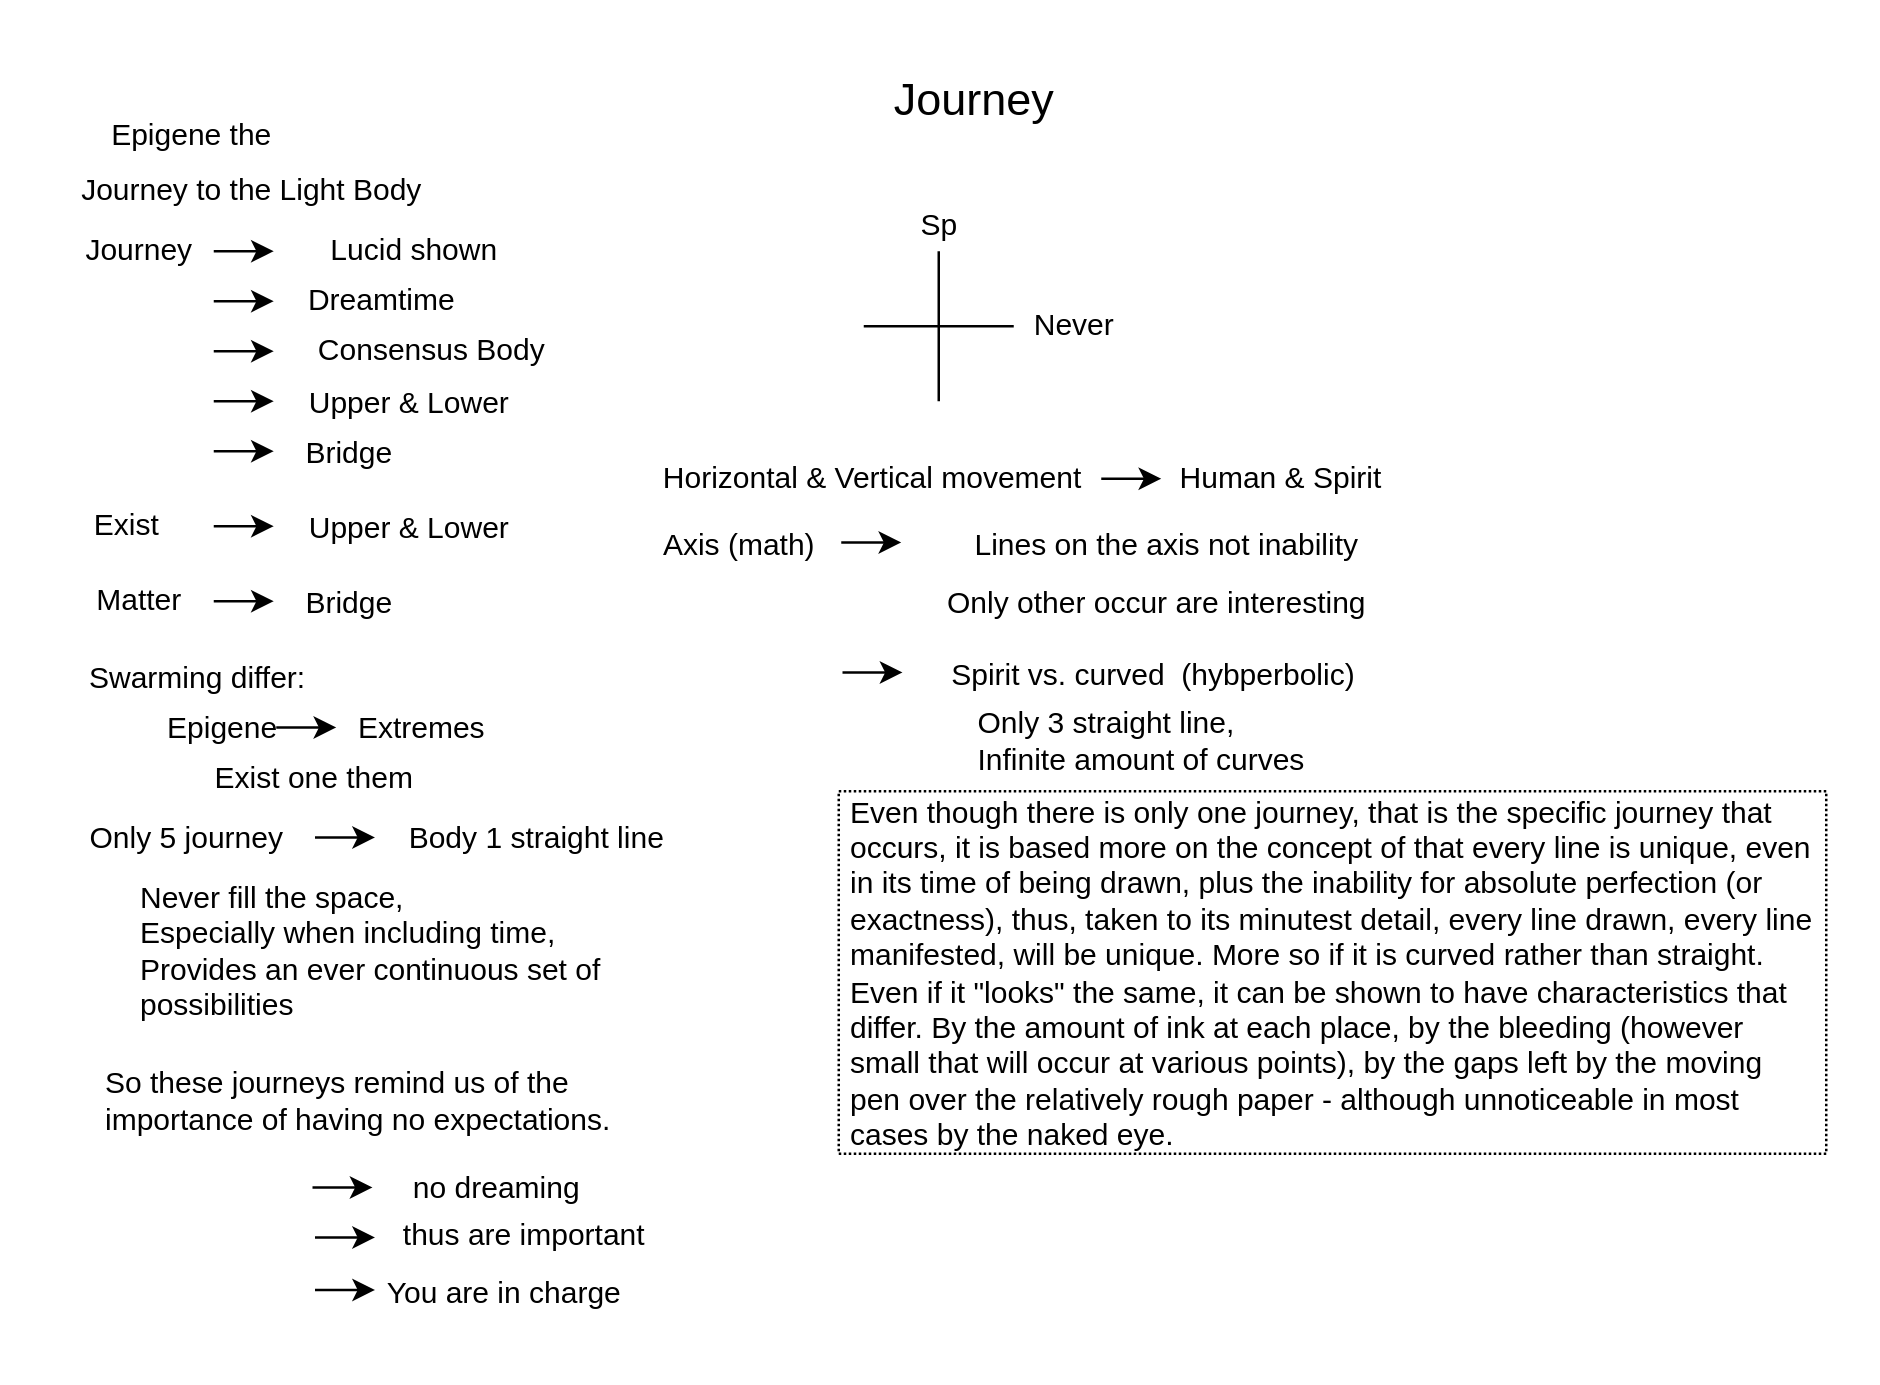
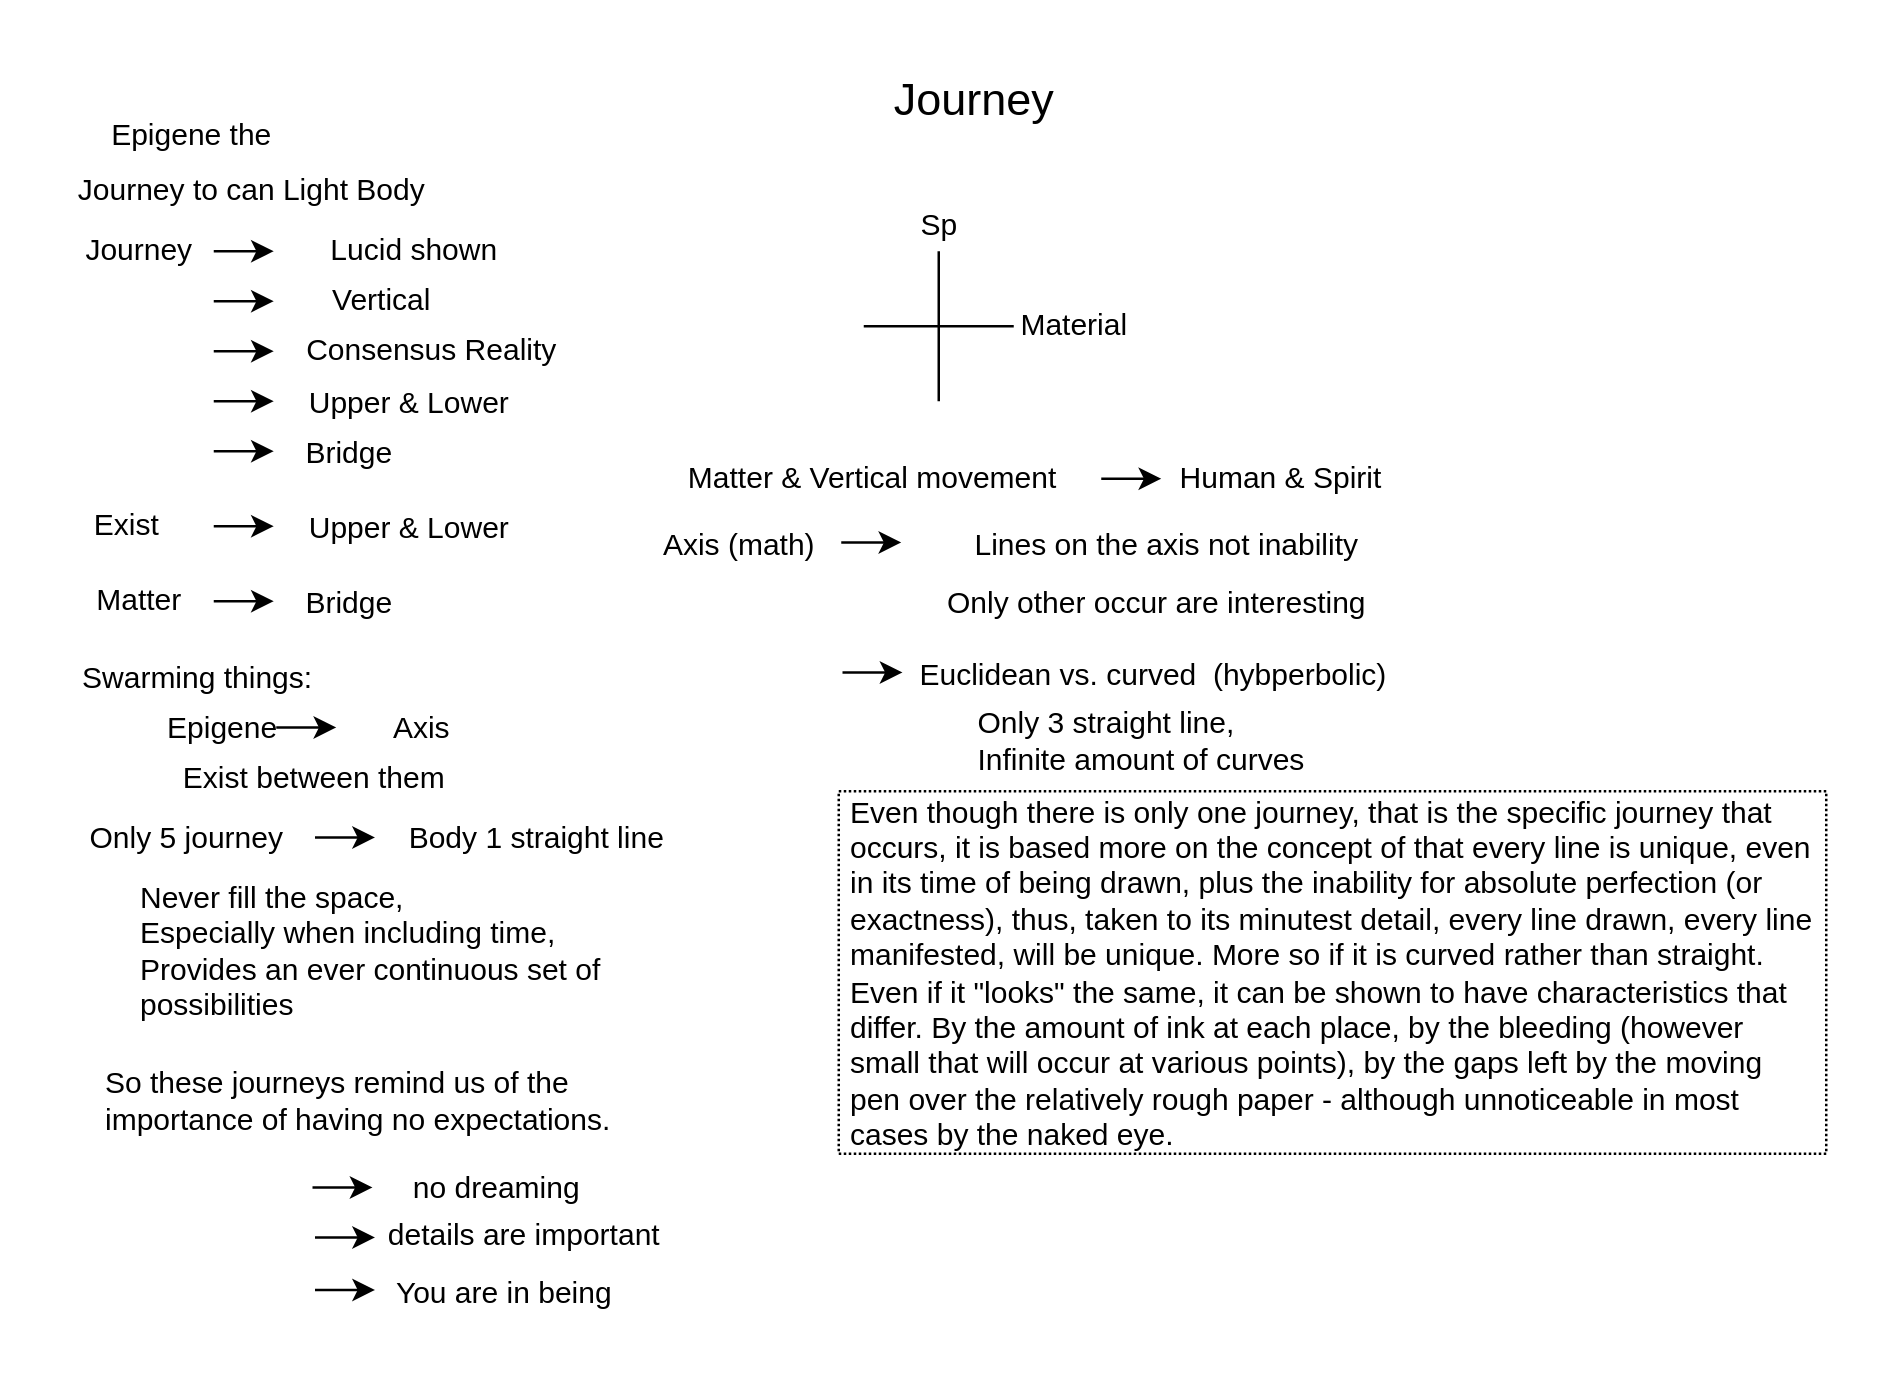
node "Journey to the Light Body": label "Journey to the Light Body" -> "Journey to can Light Body"
node "Dreamtime": label "Dreamtime" -> "Vertical"
node "Never": label "Never" -> "Material"
node "Consensus Body": label "Consensus Body" -> "Consensus Reality"
node "Horizontal & Vertical movement": label "Horizontal & Vertical movement" -> "Matter & Vertical movement"
node "Spirit vs. curved (hybperbolic)": label "Spirit vs. curved (hybperbolic)" -> "Euclidean vs. curved (hybperbolic)"
node "Swarming differ:": label "Swarming differ:" -> "Swarming things:"
node "Extremes": label "Extremes" -> "Axis"
node "Exist one them": label "Exist one them" -> "Exist between them"
node "thus are important": label "thus are important" -> "details are important"
node "You are in charge": label "You are in charge" -> "You are in being"
